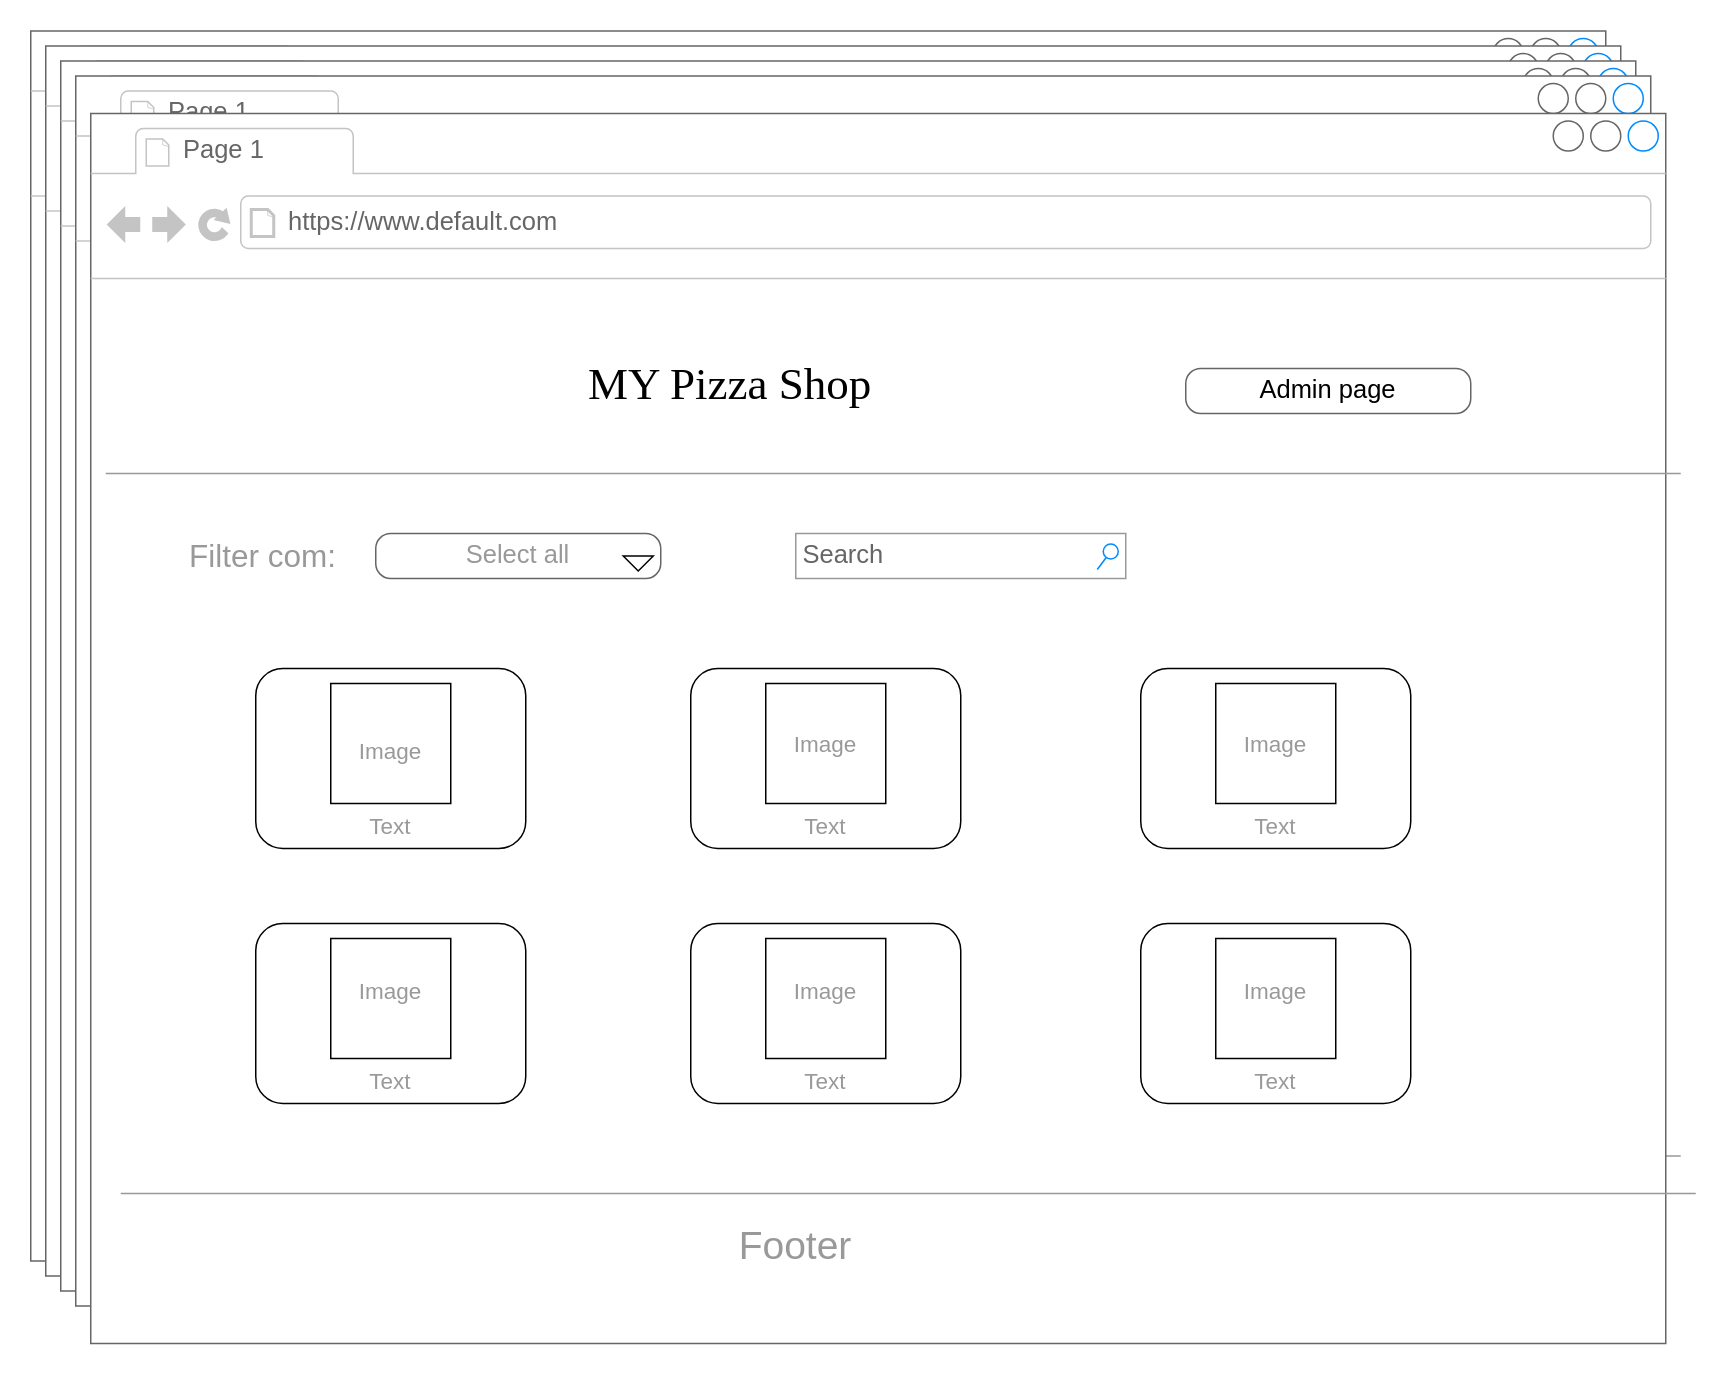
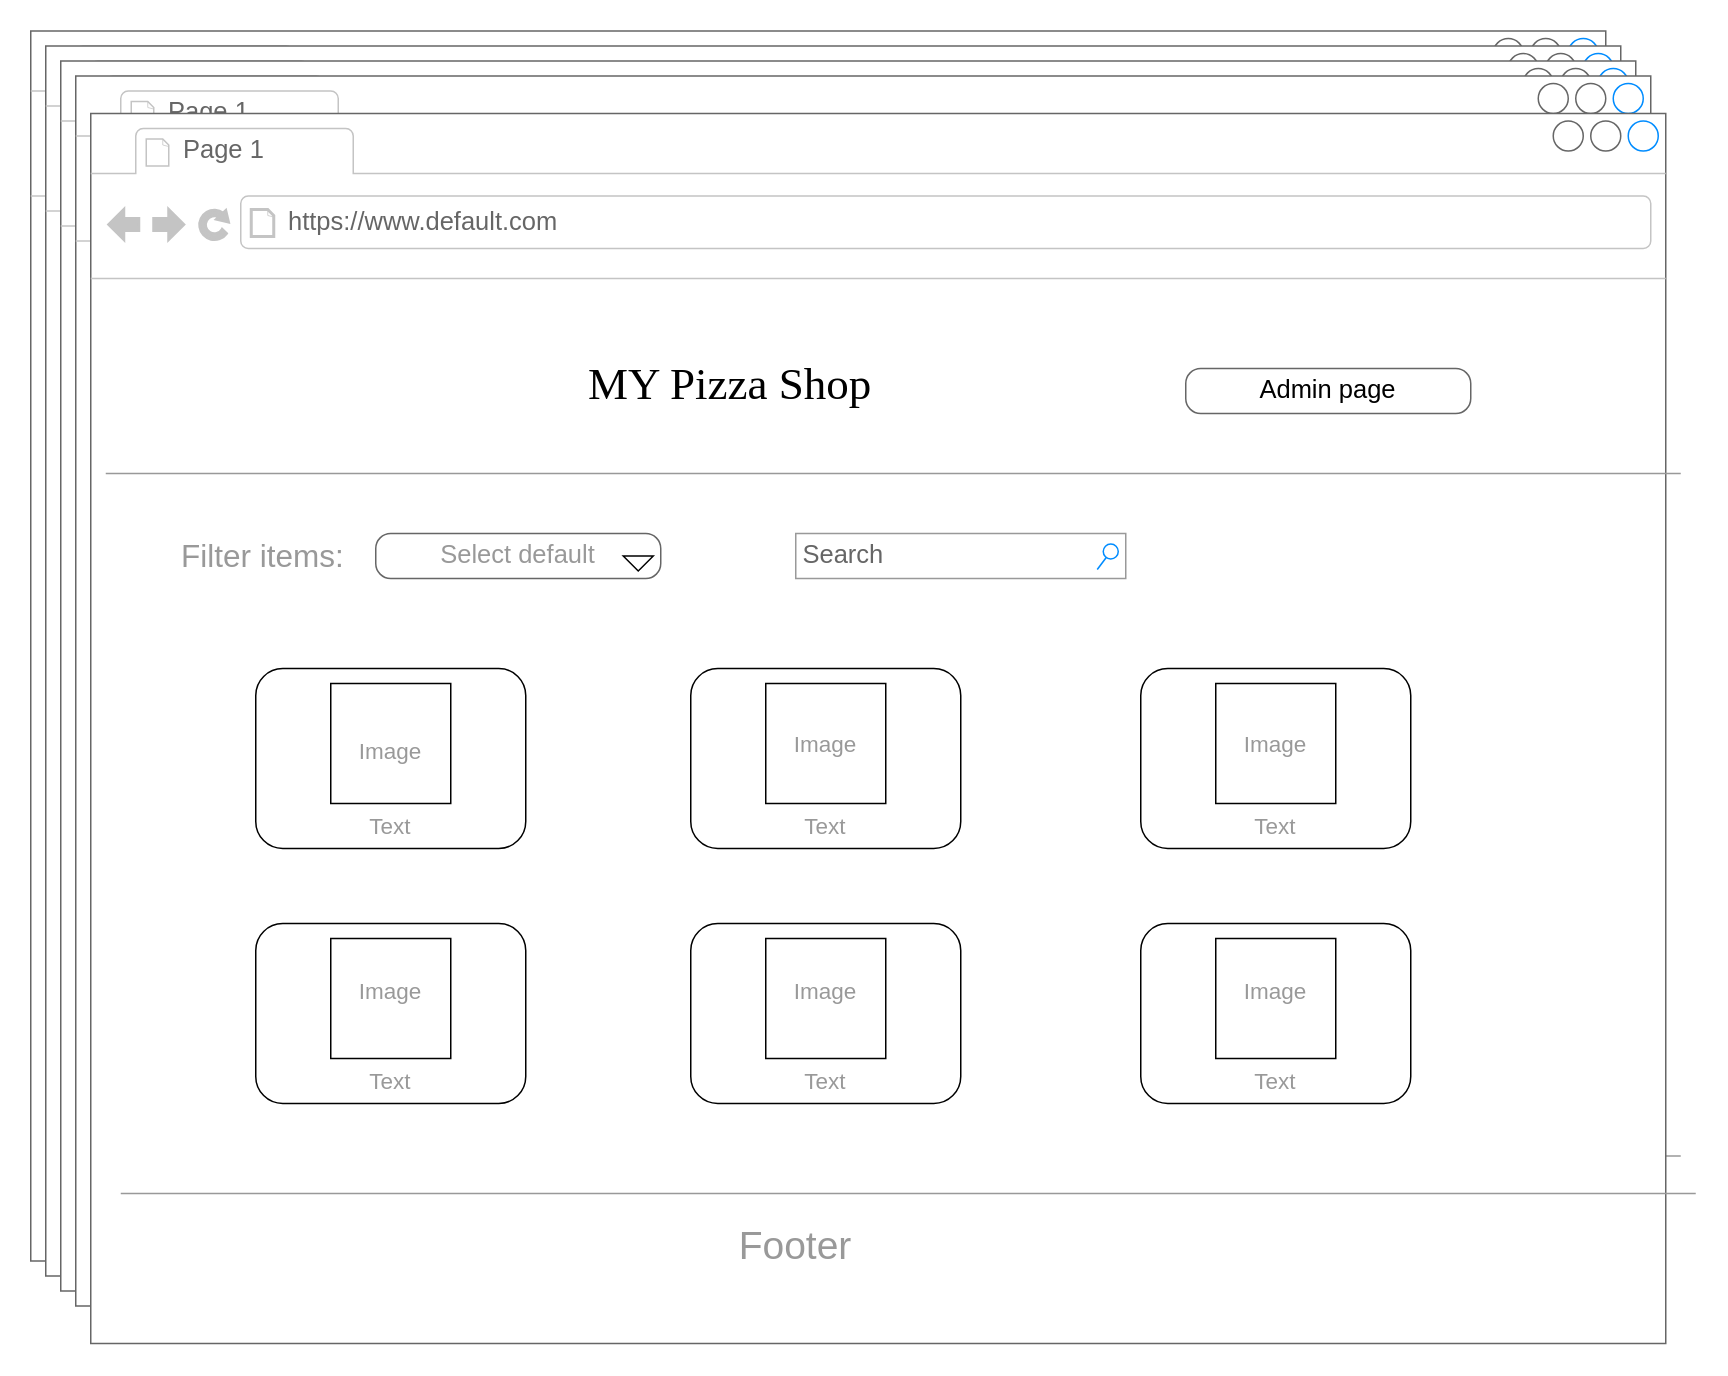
node "Filter com:": label "Filter com:" -> "Filter items:"
node "Select all": label "Select all" -> "Select default"
